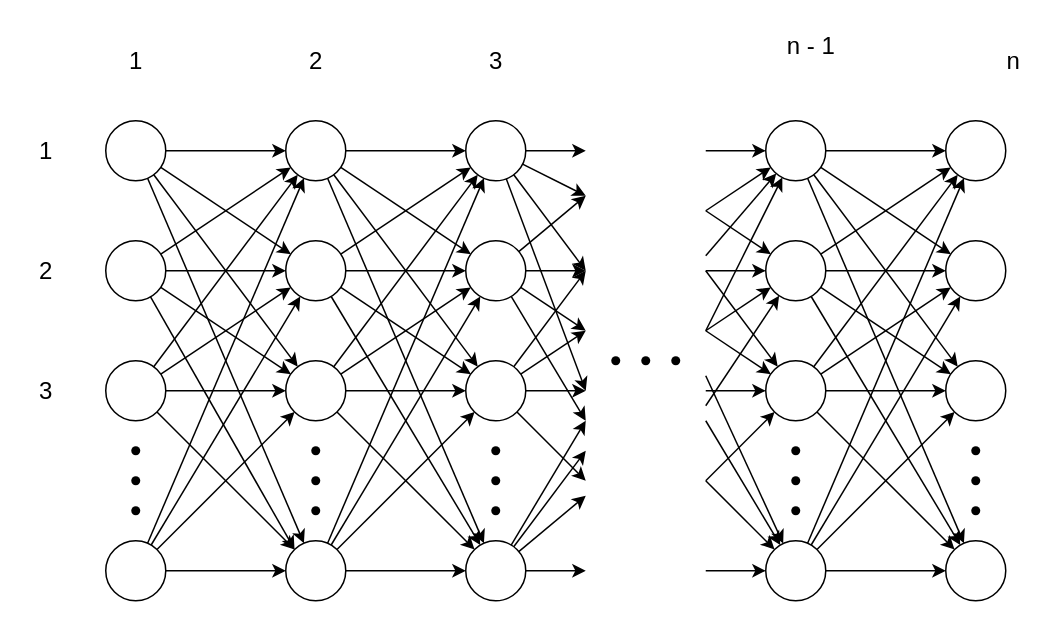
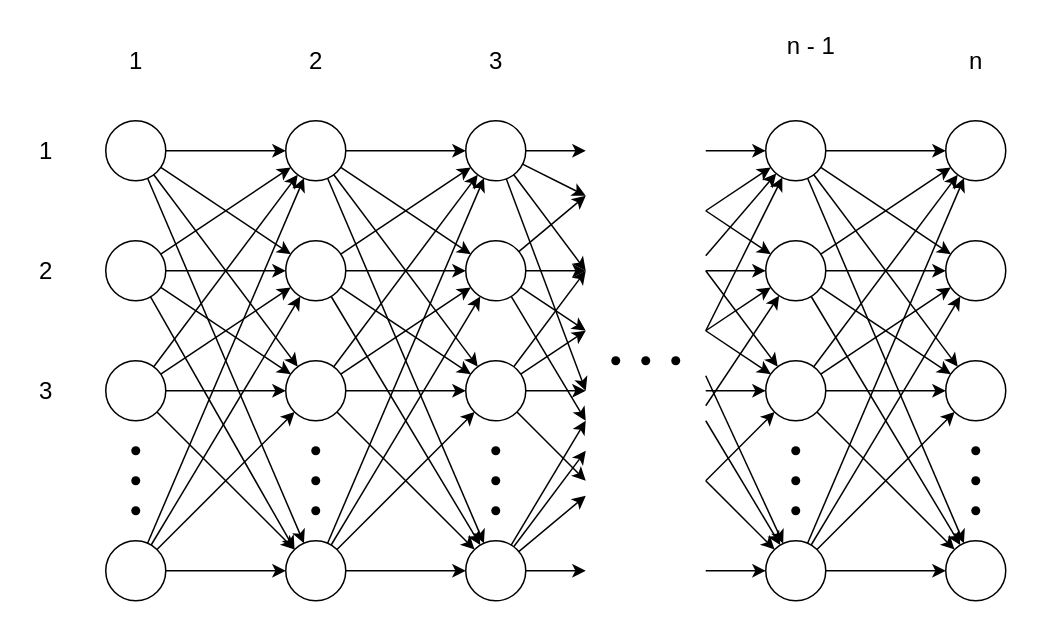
node "n": moved (1013, 61) -> (976, 61)
